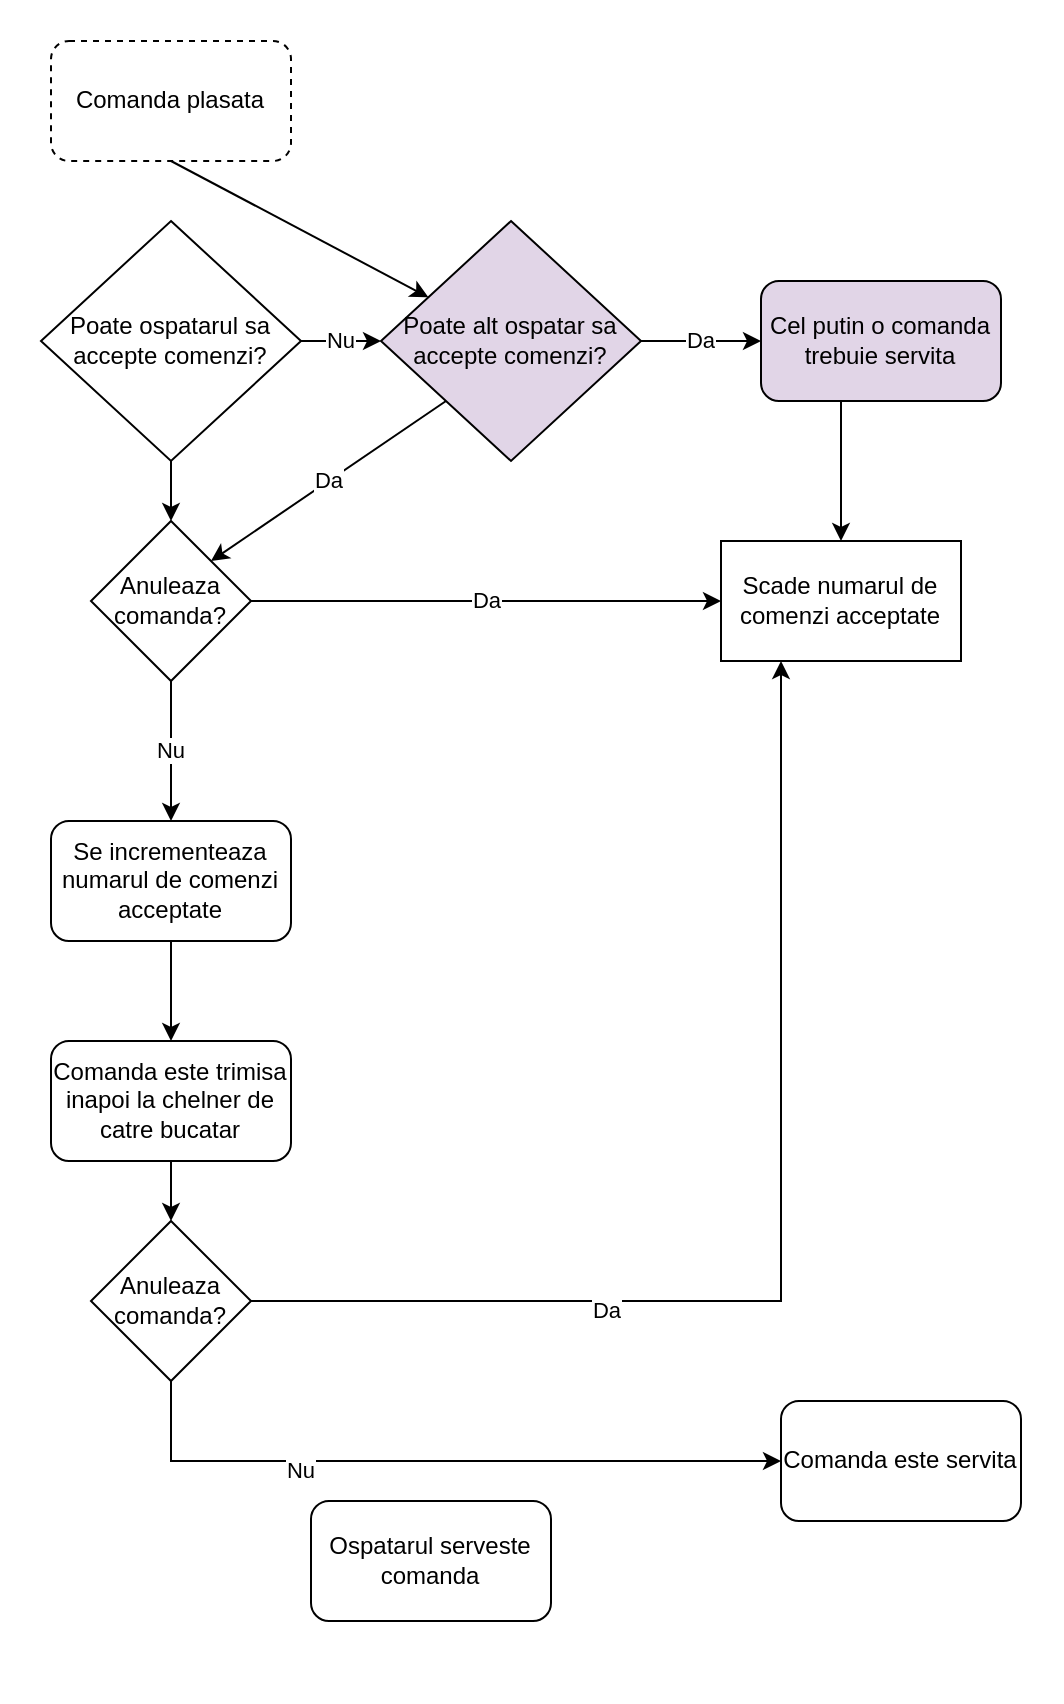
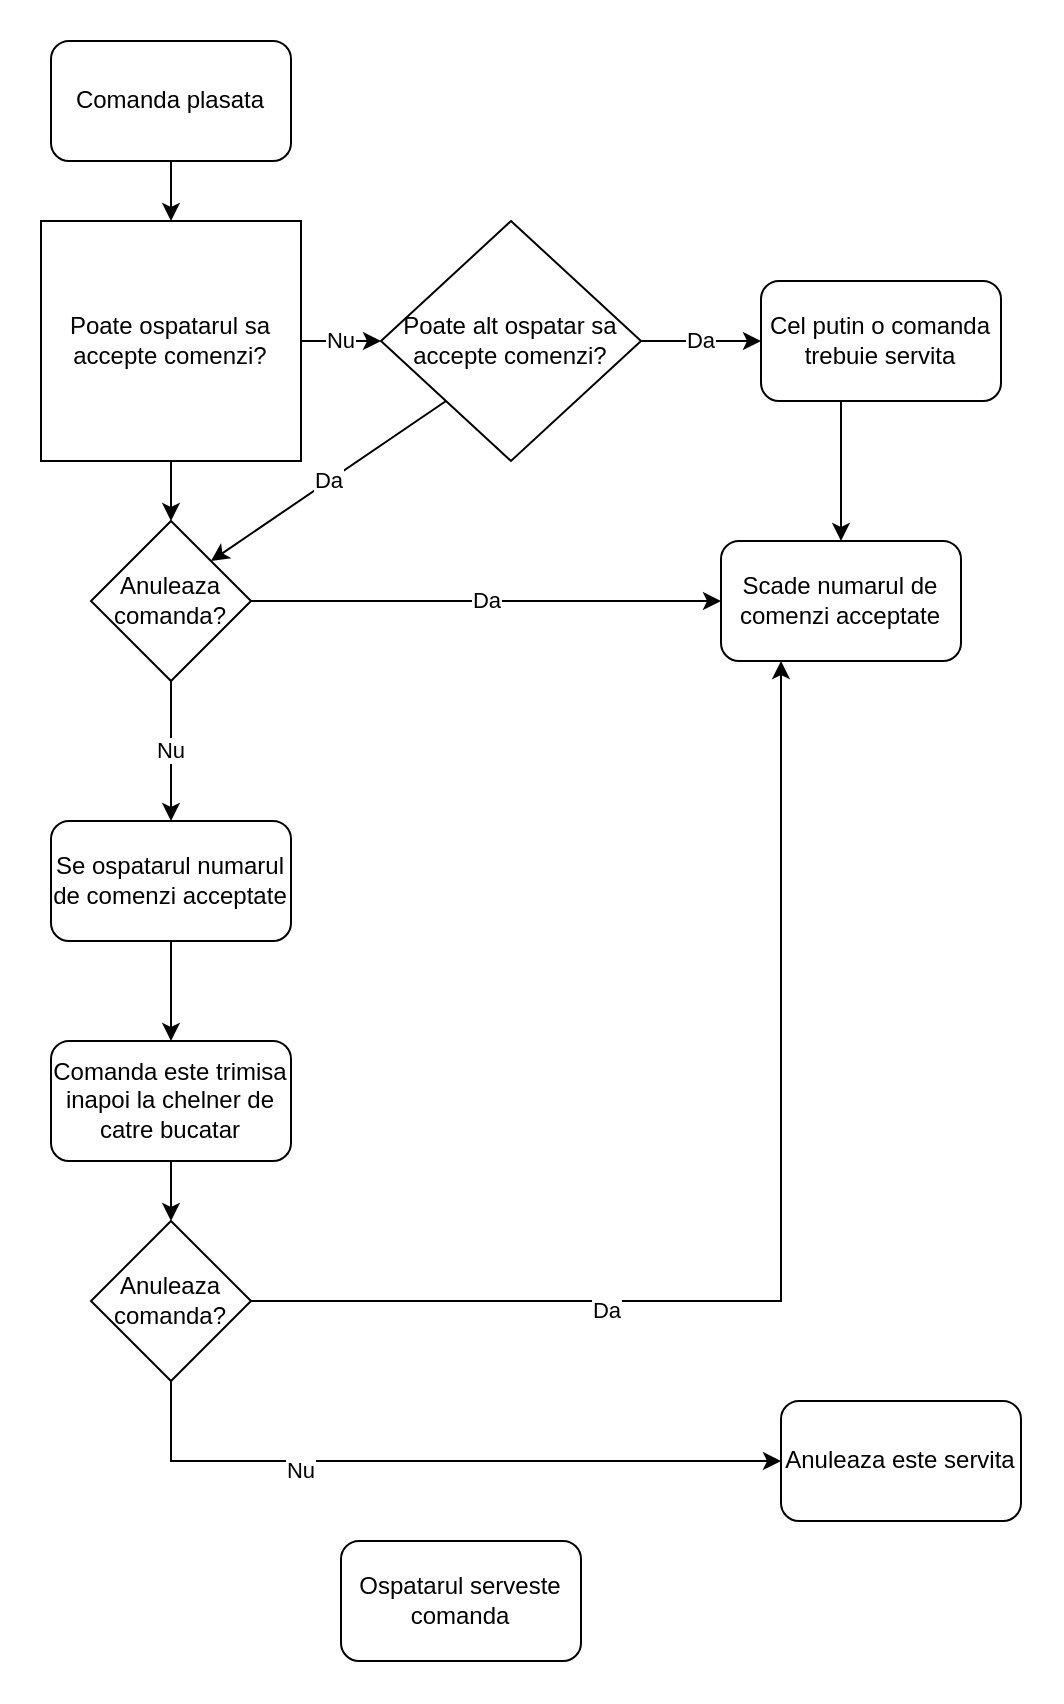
node "Comanda plasata": style dashed -> solid
edge "Comanda plasata" -> "Poate alt ospatar sa accepte comenzi?": now "Comanda plasata" -> "Poate ospatarul sa accepte comenzi?"
node "Poate ospatarul sa accepte comenzi?": shape diamond -> rectangle
node "Poate alt ospatar sa accepte comenzi?": fillcolor #e1d5e7 -> #ffffff
node "Cel putin o comanda trebuie servita": fillcolor #e1d5e7 -> #ffffff
node "Scade numarul de comenzi acceptate": shape rectangle -> rounded rectangle
node "Se incrementeaza numarul de comenzi acceptate": label "Se incrementeaza numarul de comenzi acceptate" -> "Se ospatarul numarul de comenzi acceptate"
node "Comanda este servita": label "Comanda este servita" -> "Anuleaza este servita"
node "Ospatarul serveste comanda": moved (431, 1561) -> (461, 1601)
